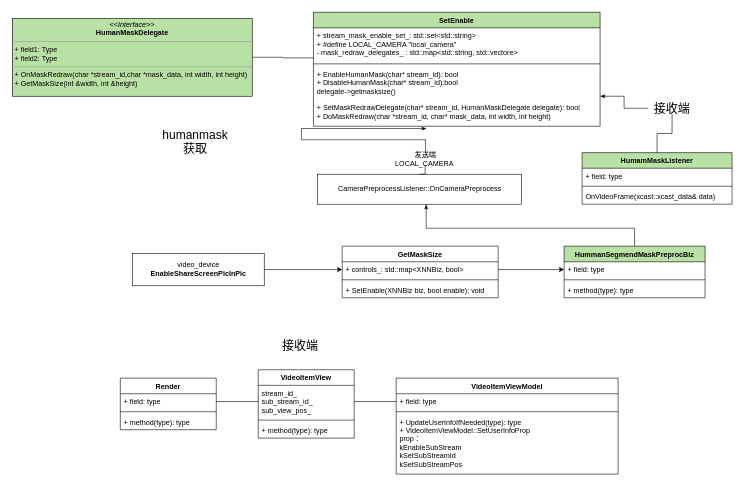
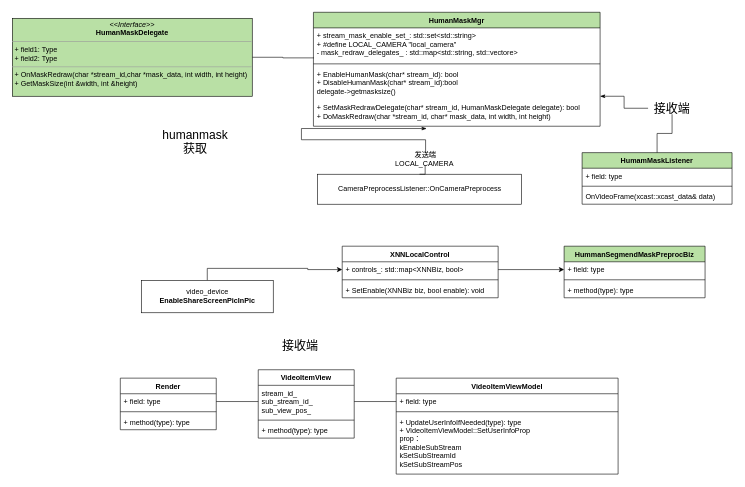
node "SetEnable": label "SetEnable" -> "HumanMaskMgr"
edge "HummanSegmendMaskPreprocBiz" -> "CameraPreprocessListener::OnCameraPreprocess": removed
node "GetMaskSize": label "GetMaskSize" -> "XNNLocalControl"
node "video_device EnableShareScreenPicInPic": moved (198, 270) -> (207, 297)
